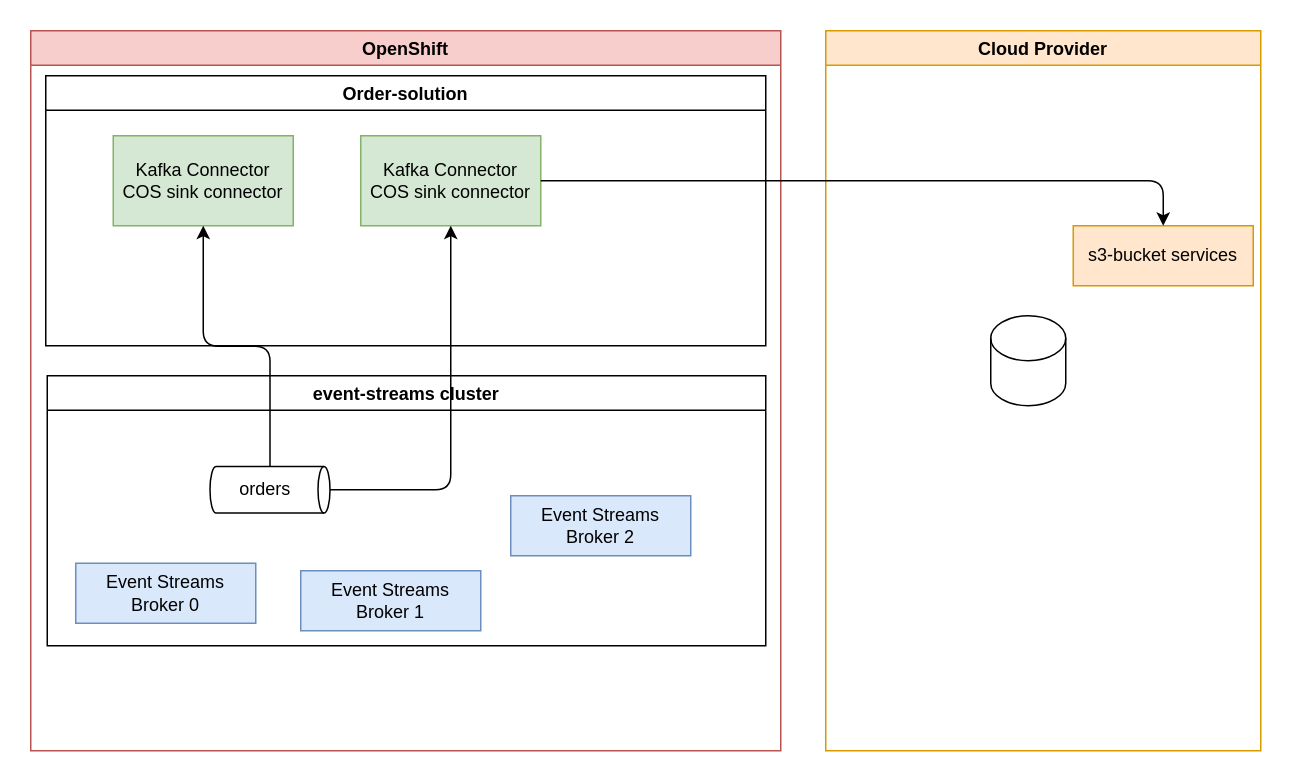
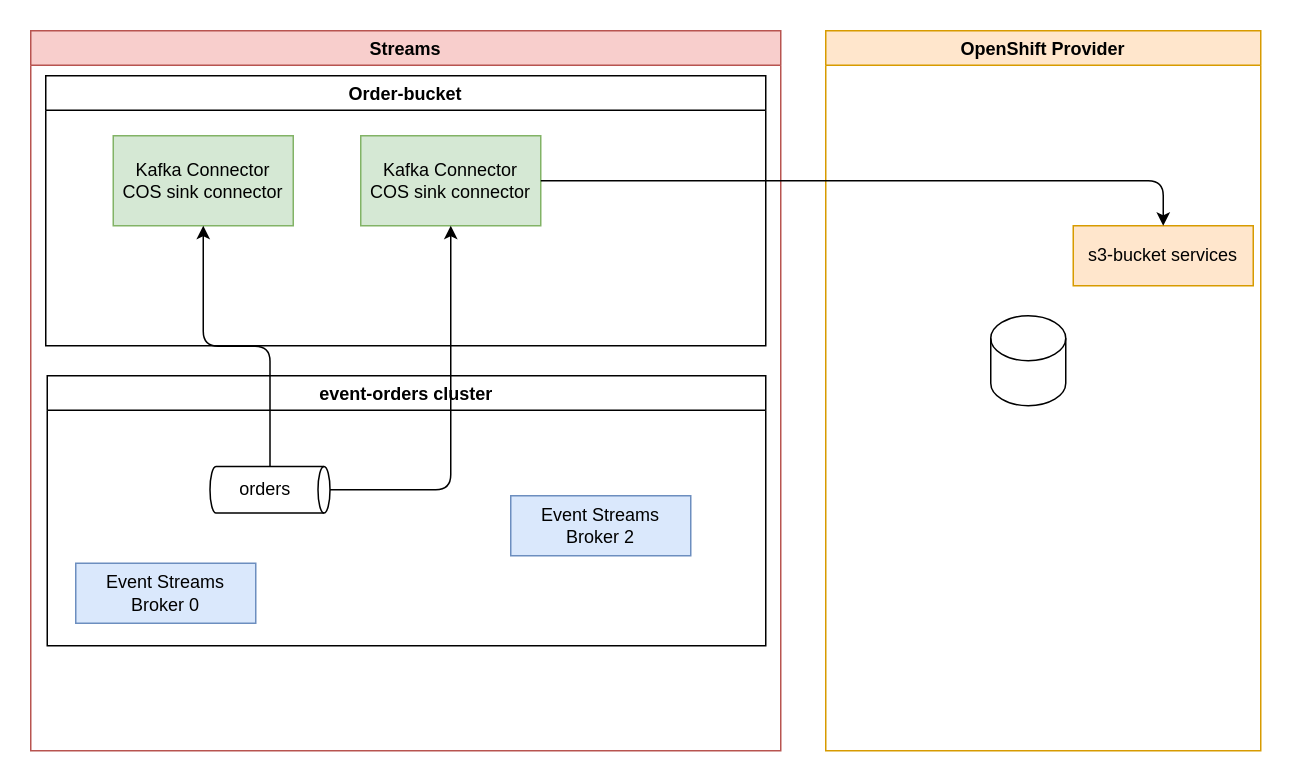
node "OpenShift": label "OpenShift" -> "Streams"
node "Cloud Provider": label "Cloud Provider" -> "OpenShift Provider"
node "Order-solution": label "Order-solution" -> "Order-bucket"
node "event-streams cluster": label "event-streams cluster" -> "event-orders cluster"
node "Event Streams Broker 1": removed
